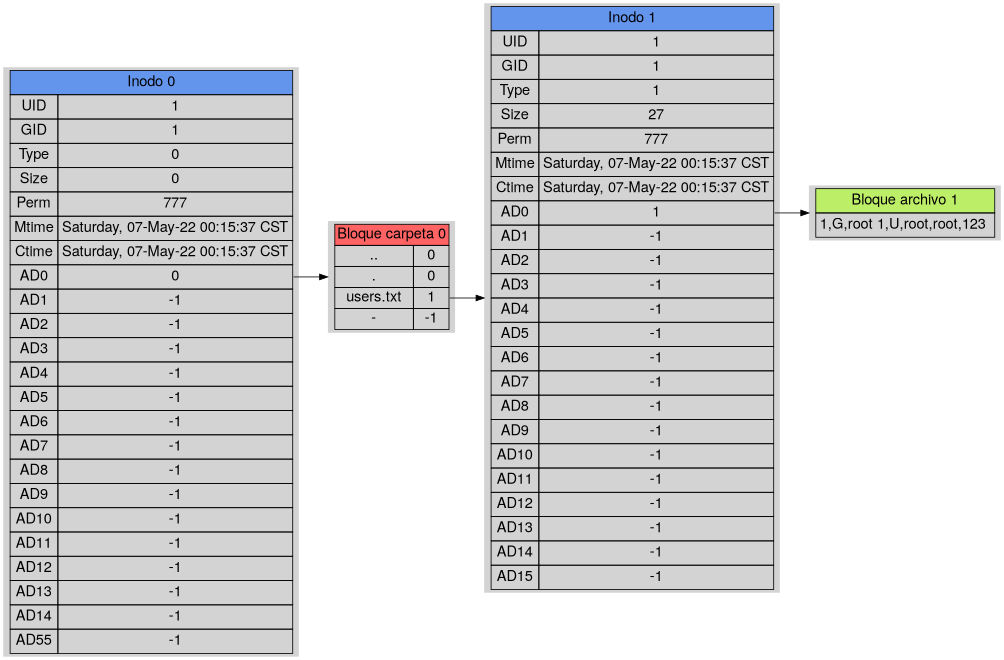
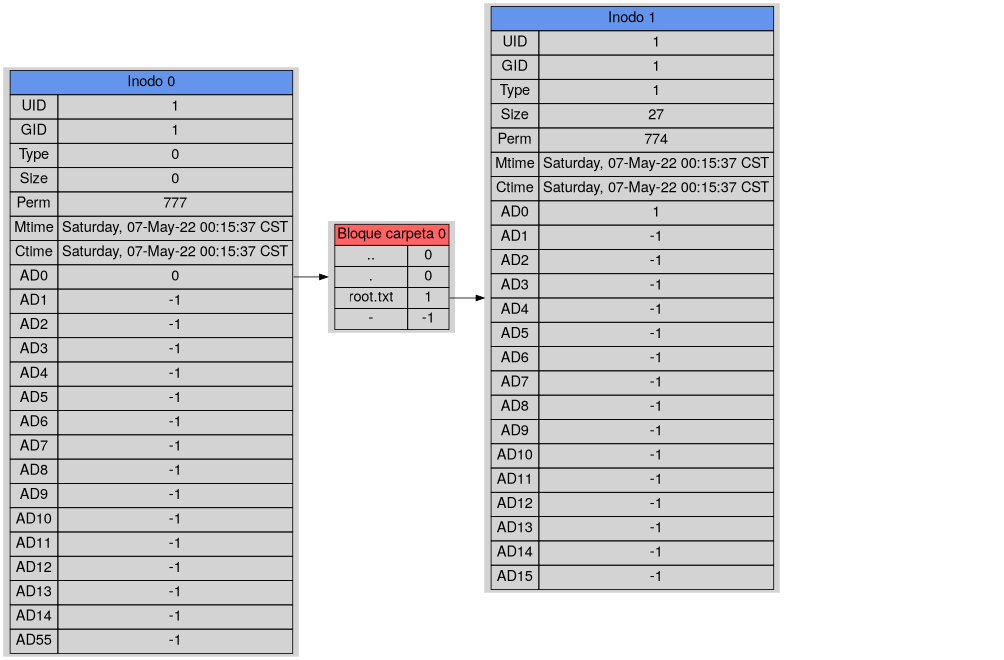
node "Inodo 1": text "777" -> "774"
node "Bloque archivo 1": removed
node "Bloque carpeta 0": text "users.txt" -> "root.txt"
